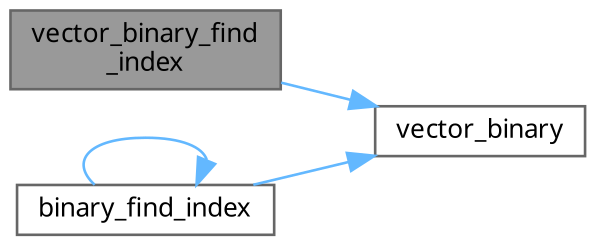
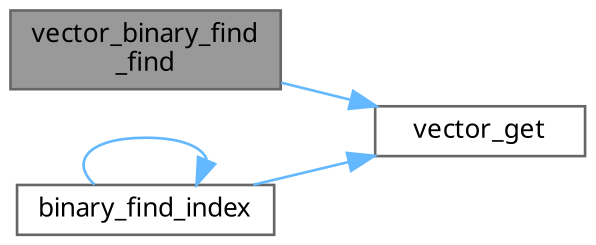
node "vector_binary_find _index": label "vector_binary_find _index" -> "vector_binary_find _find"
node "vector_binary": label "vector_binary" -> "vector_get"
